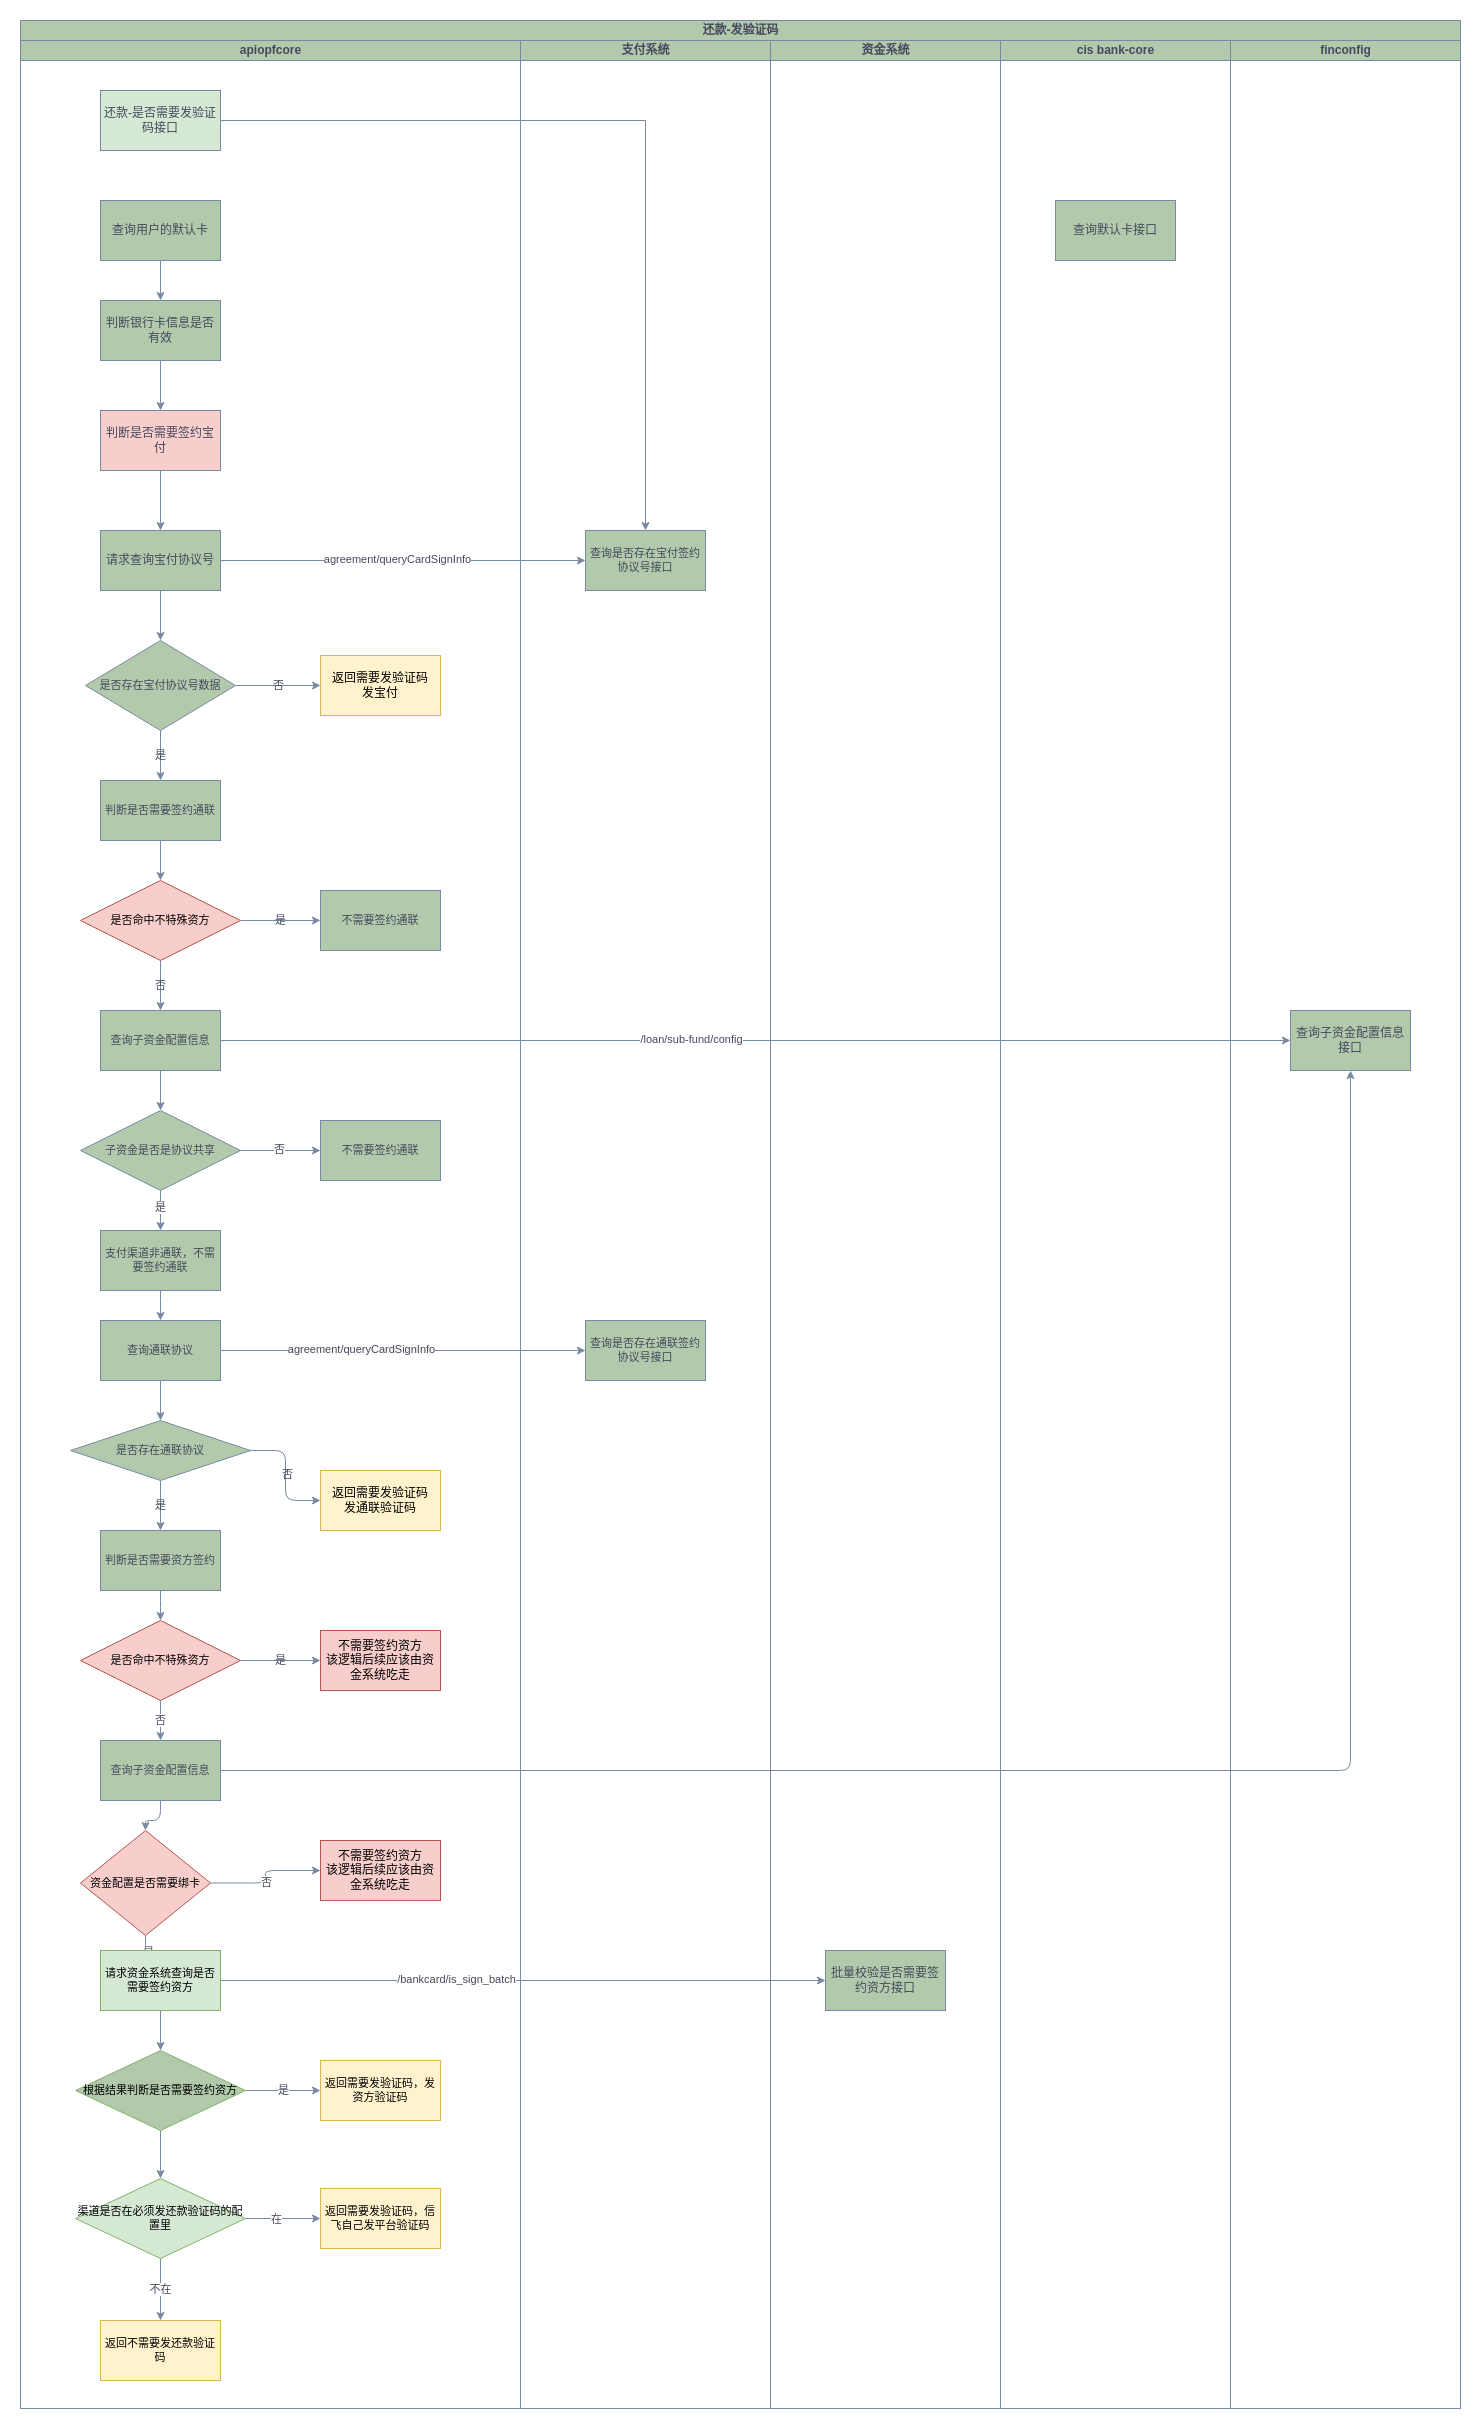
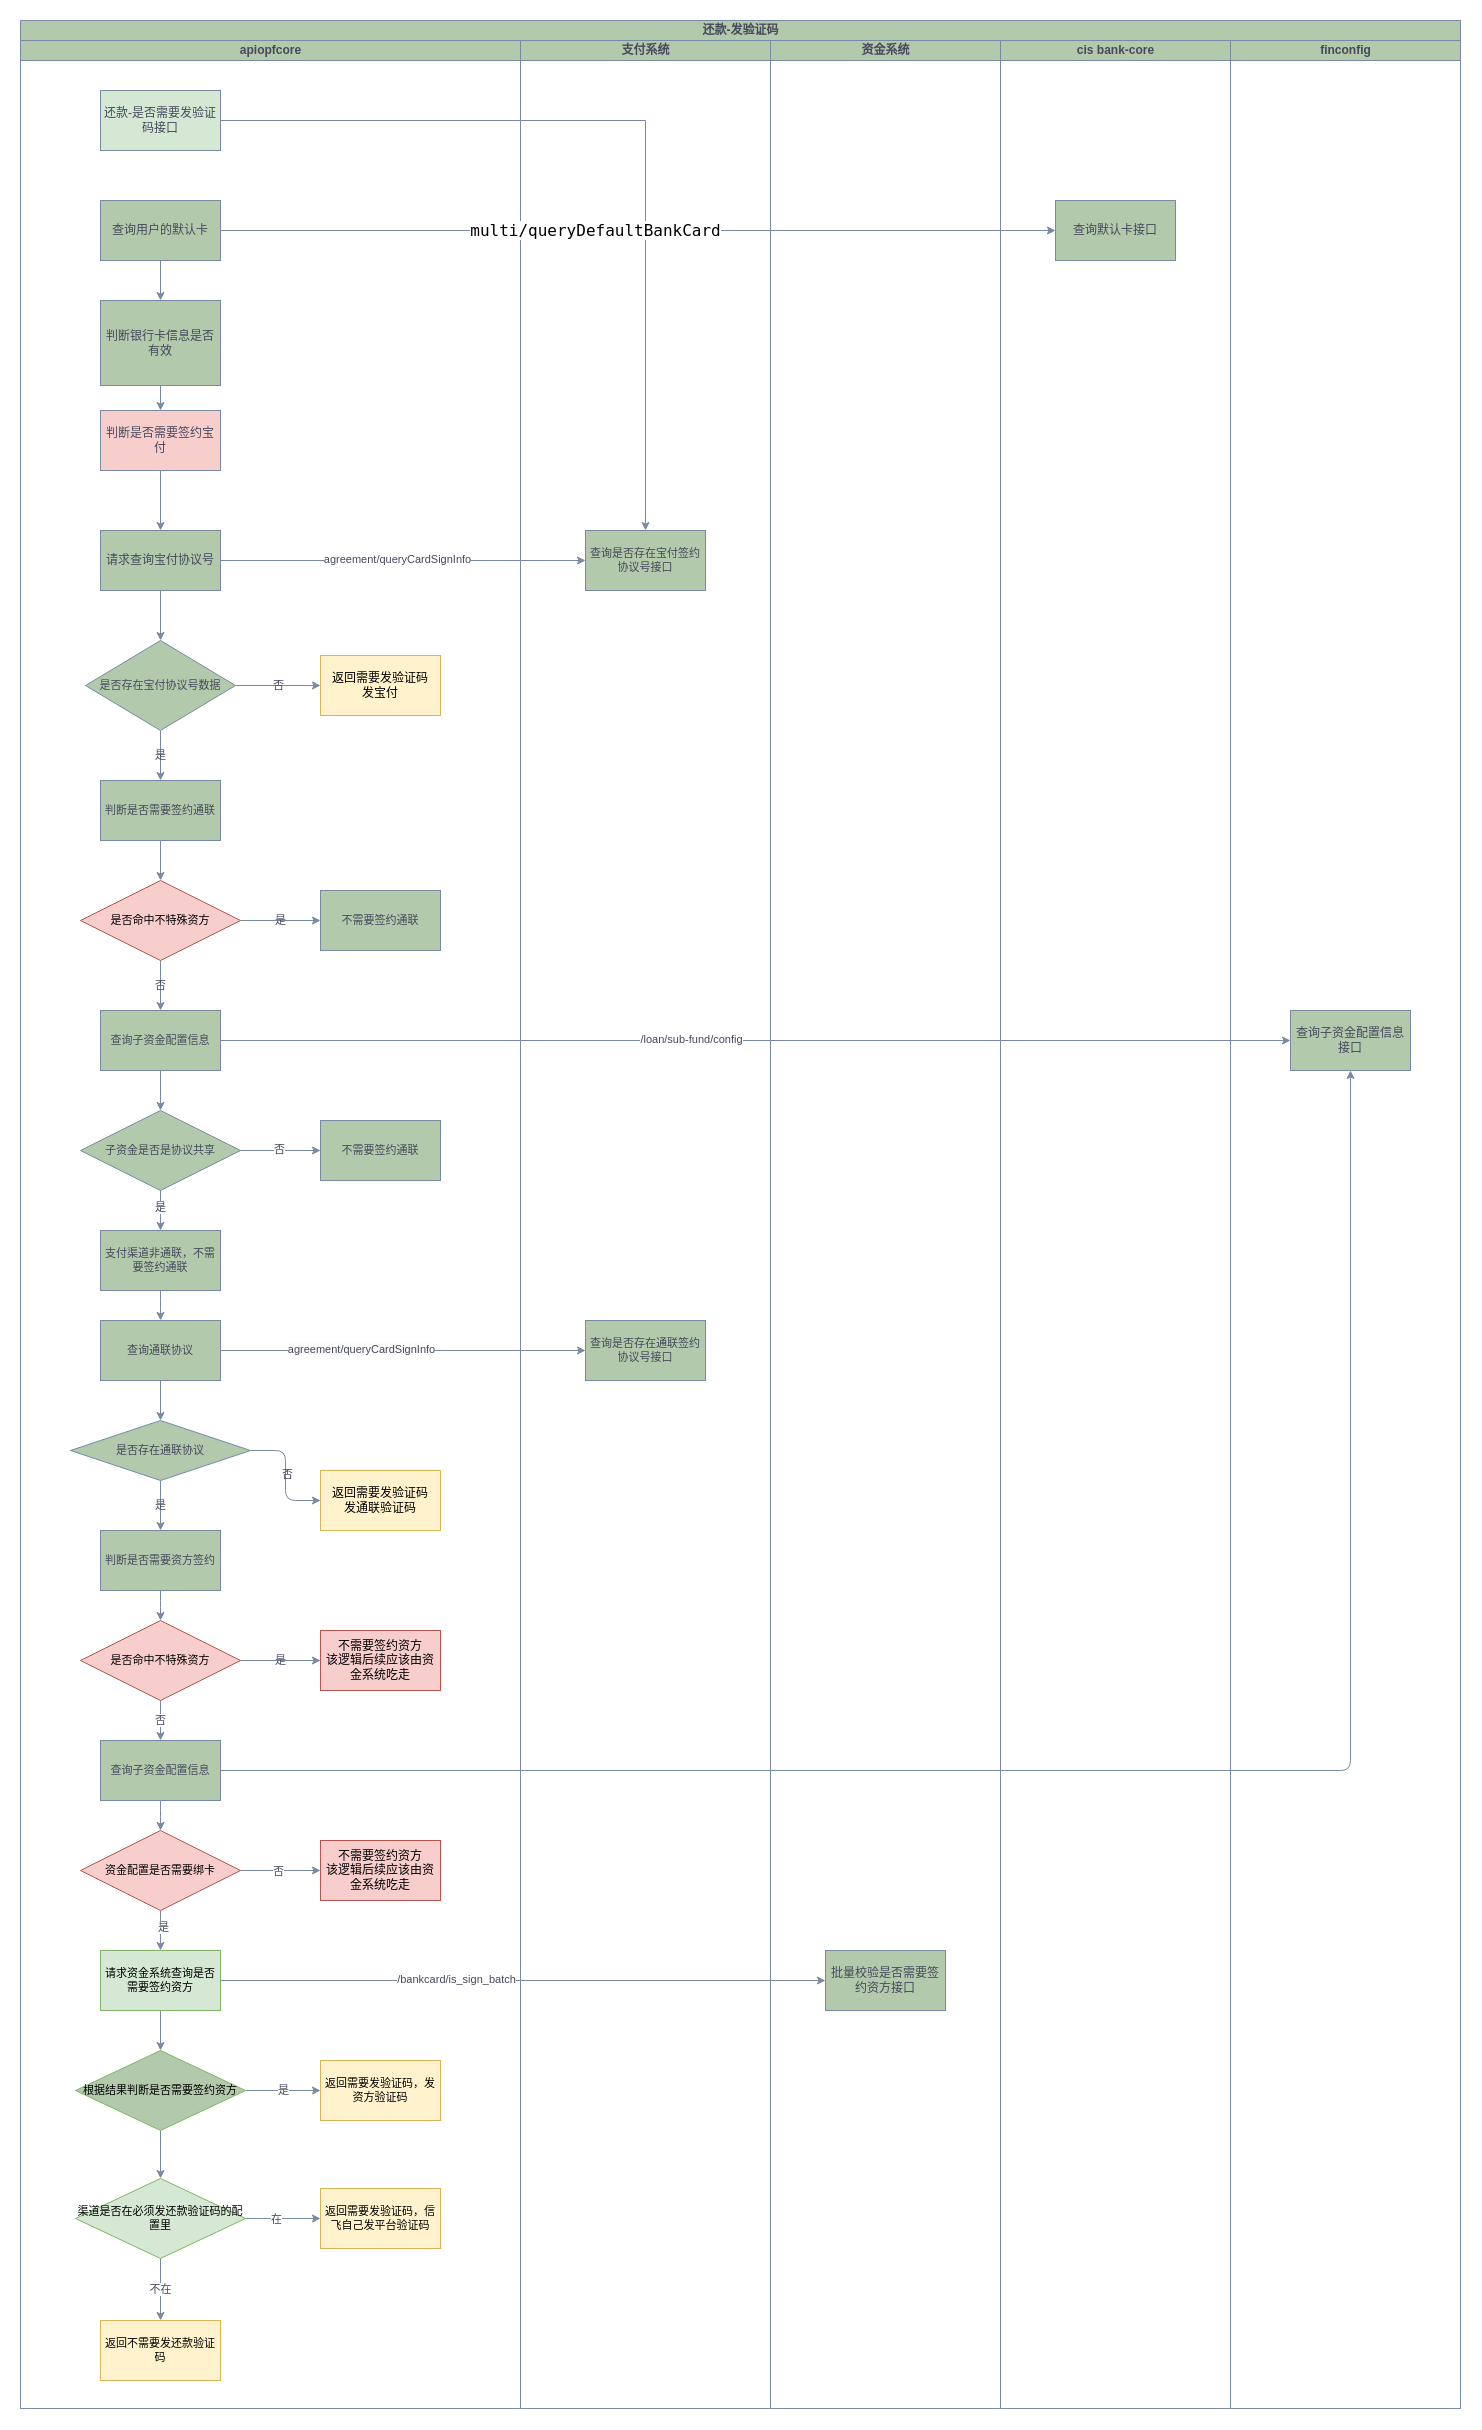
edge "查询用户的默认卡" -> "查询默认卡接口": added, label "multi/queryDefaultBankCard"
node "判断银行卡信息是否有效": size 120x60 -> 120x85
node "资金配置是否需要绑卡": size 130x105 -> 160x80
